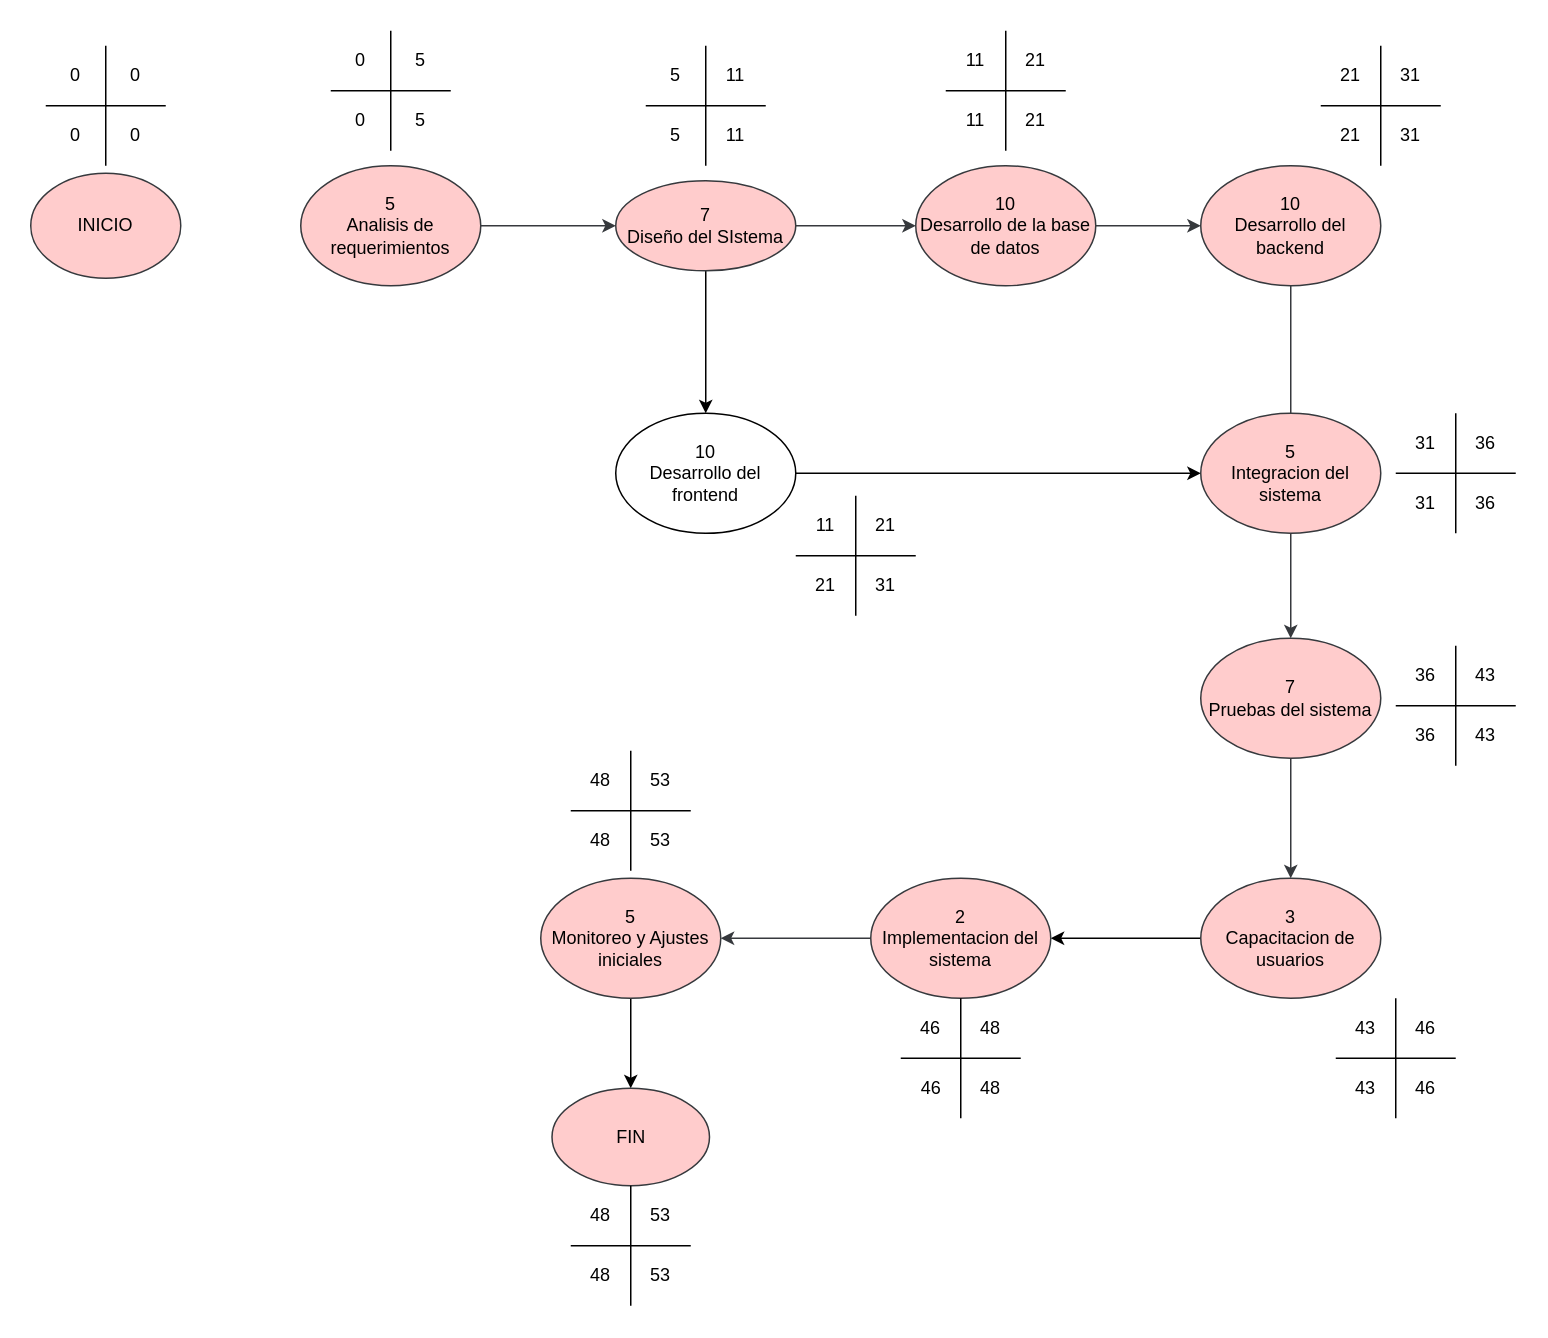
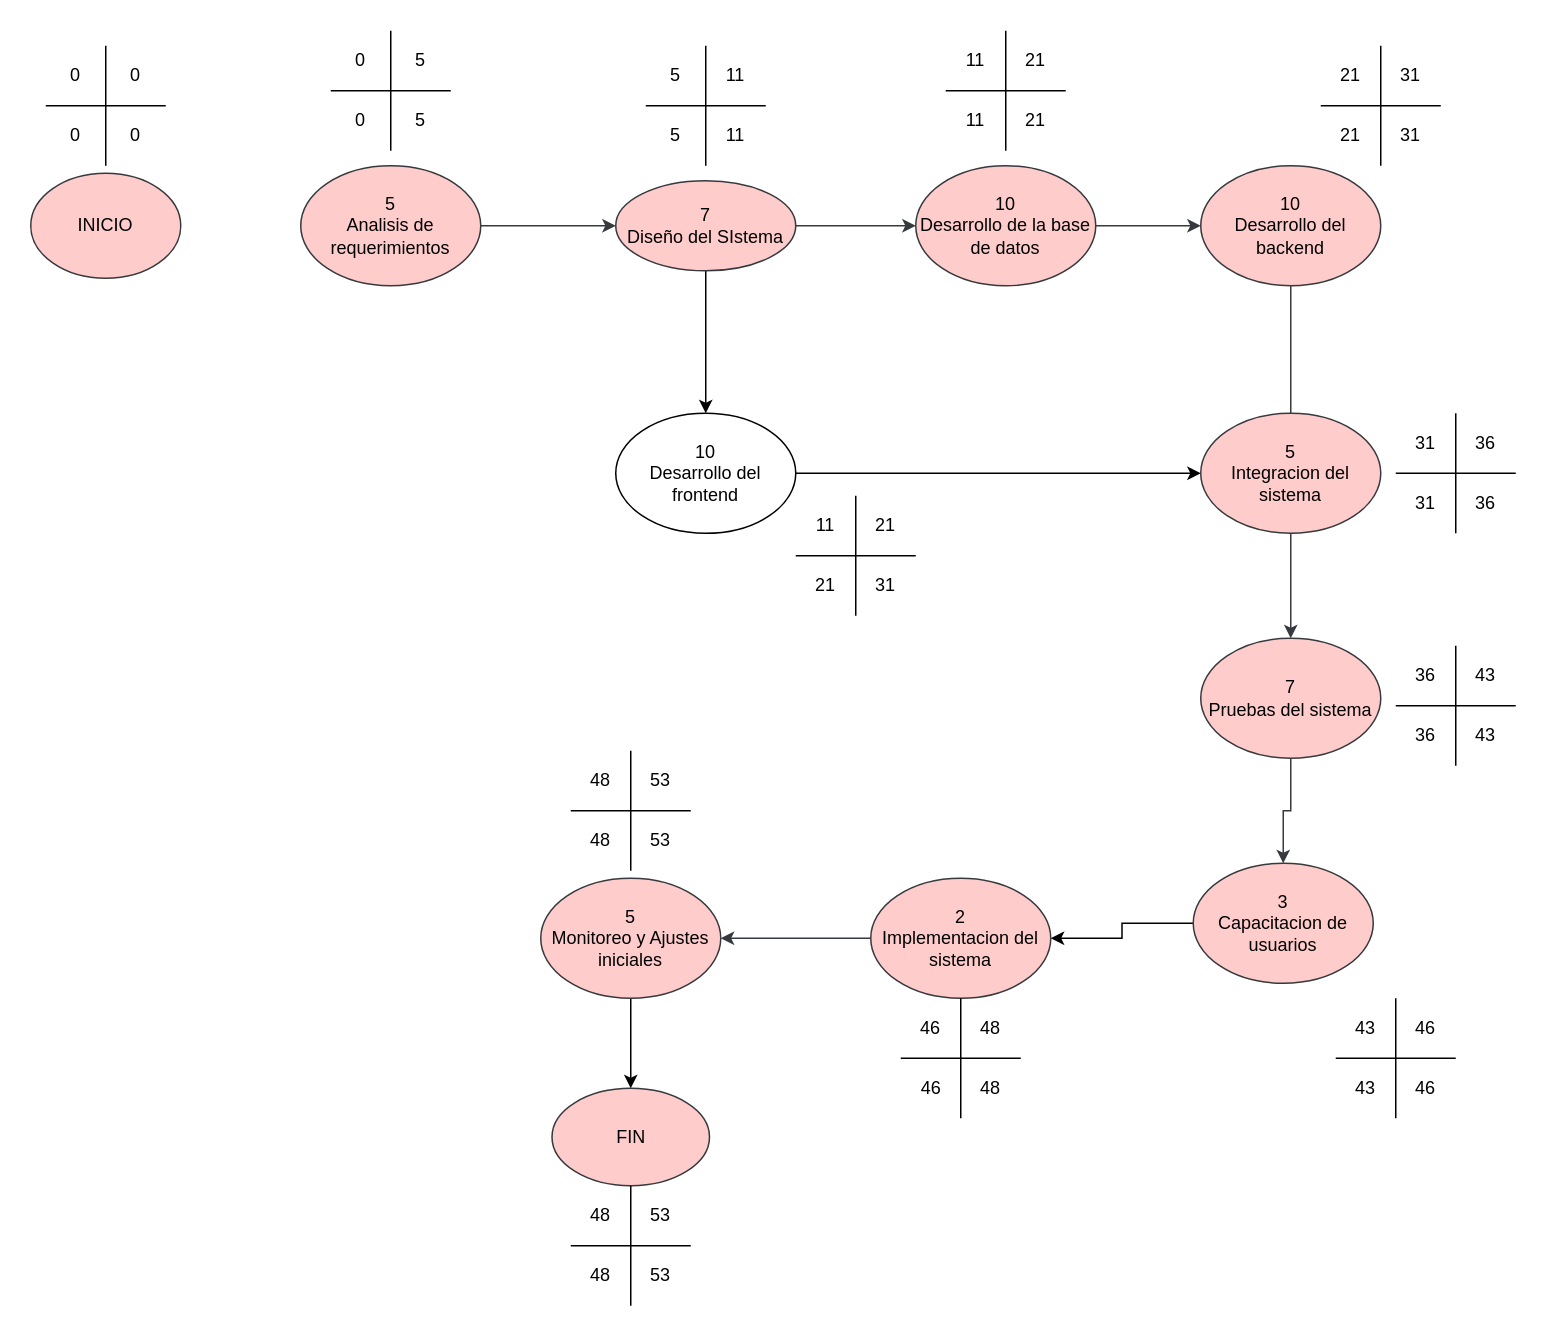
node "3 Capacitacion de usuarios": moved (1291, 938) -> (1283, 923)
